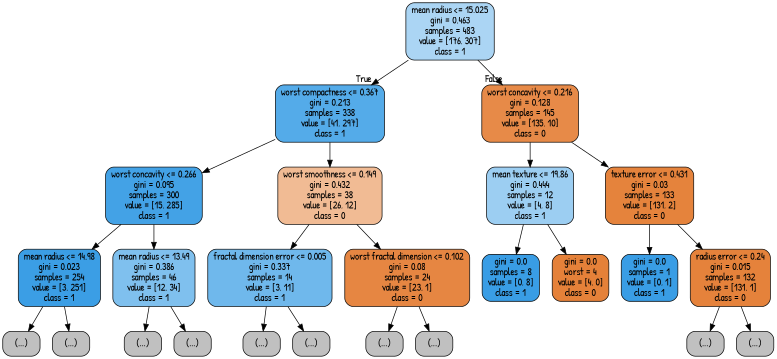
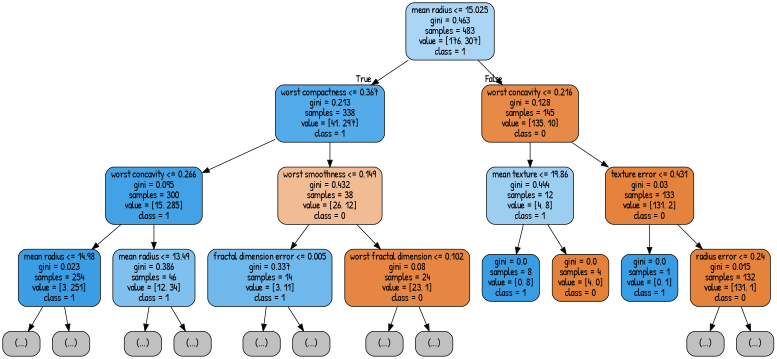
node "gini = 0.0 worst = 4 value = [4, 0] class = 0": label "gini = 0.0 worst = 4 value = [4, 0] class = 0" -> "gini = 0.0 samples = 4 value = [4, 0] class = 0"
